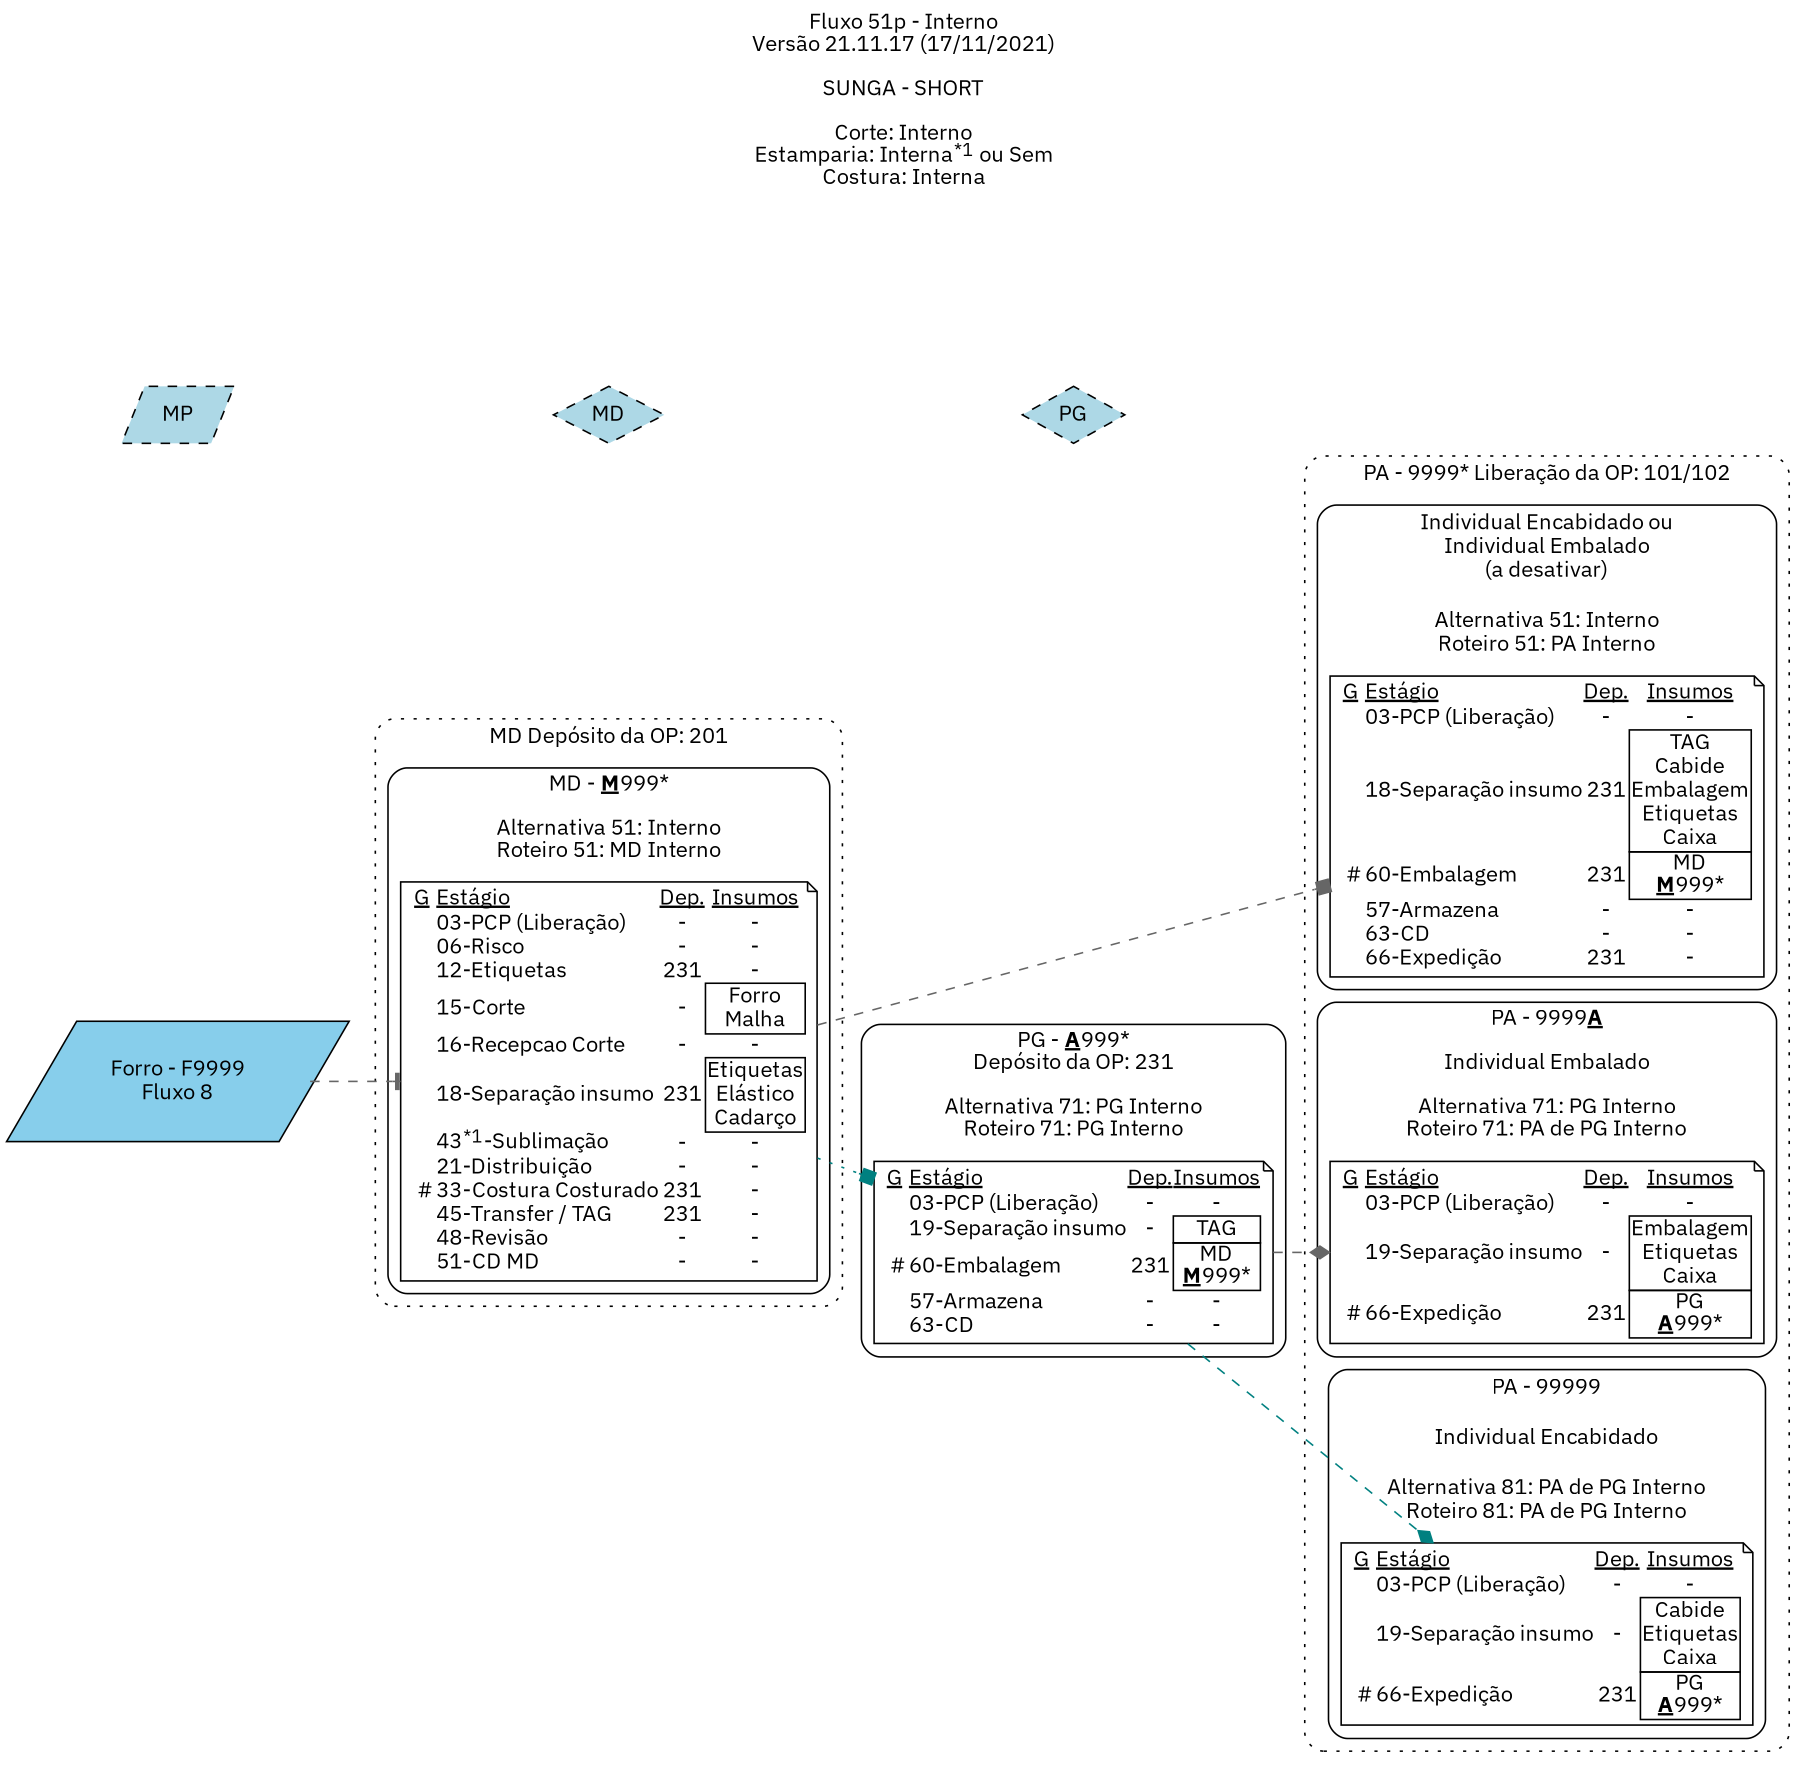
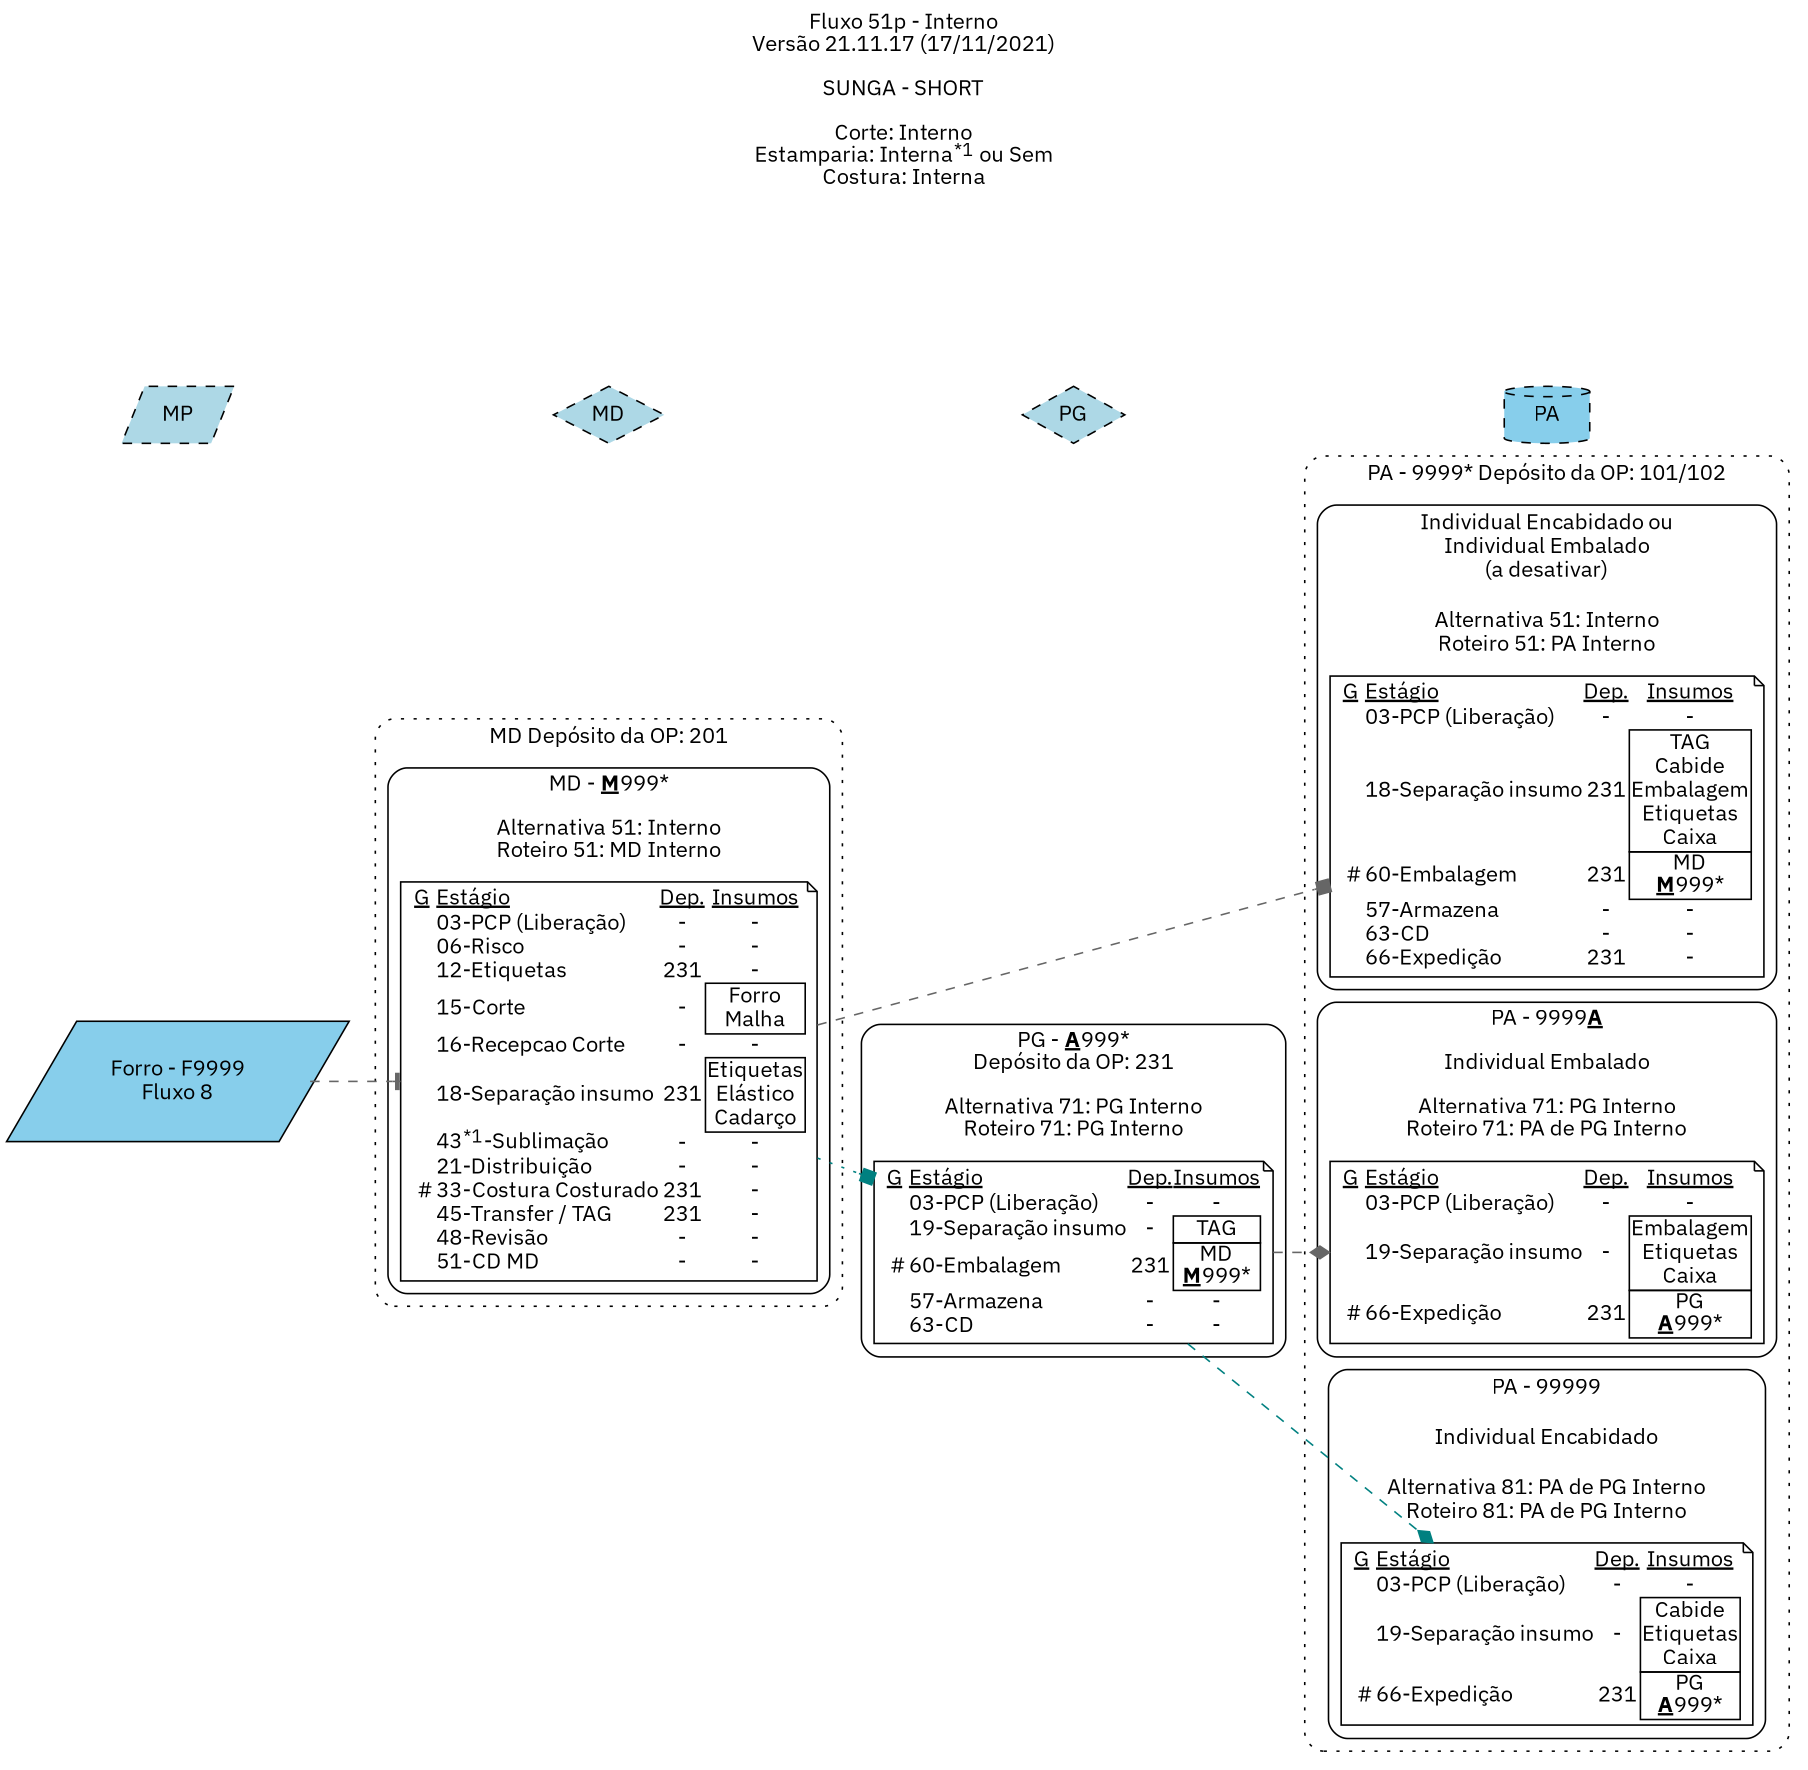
node "PA": added
cluster "PA - 9999* Liberação da OP: 101/102": label "PA - 9999* Liberação da OP: 101/102" -> "PA - 9999* Depósito da OP: 101/102"
